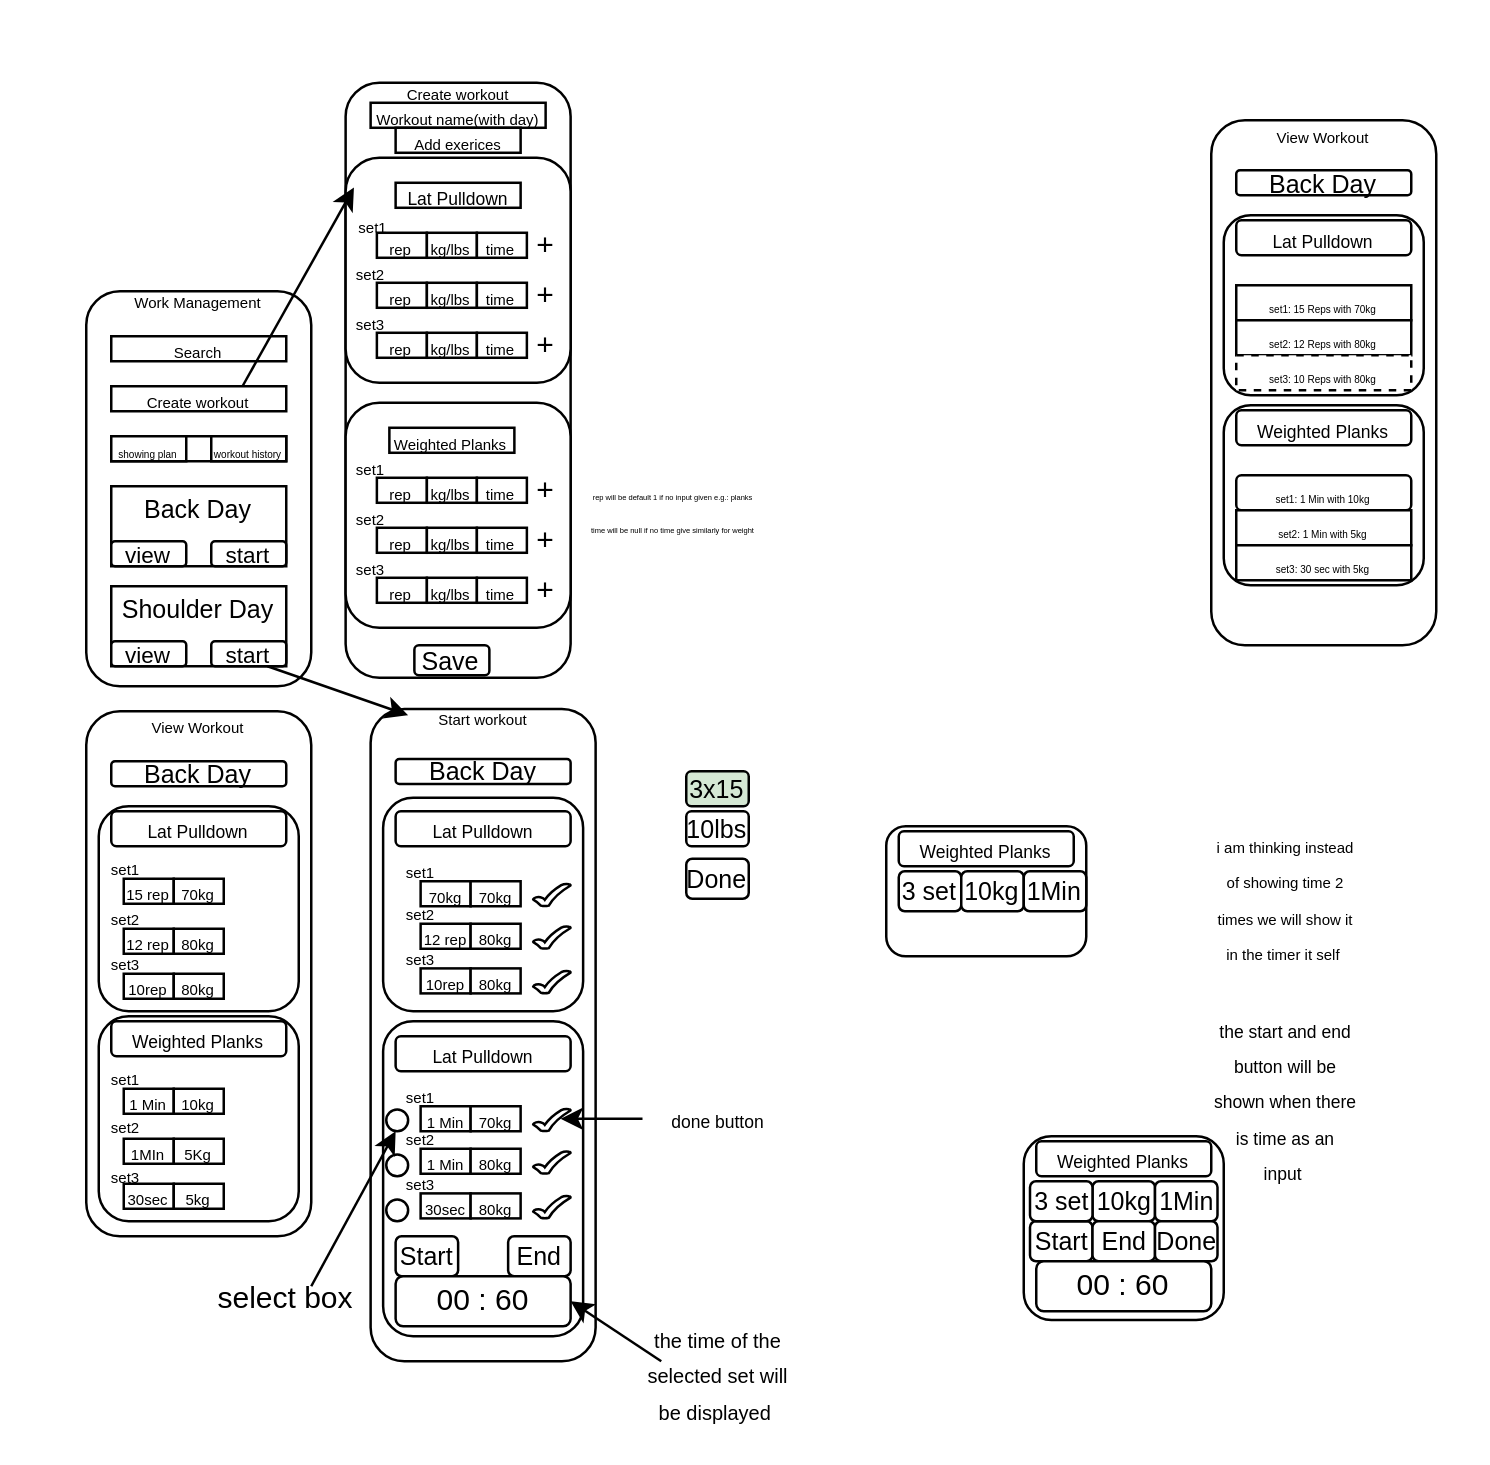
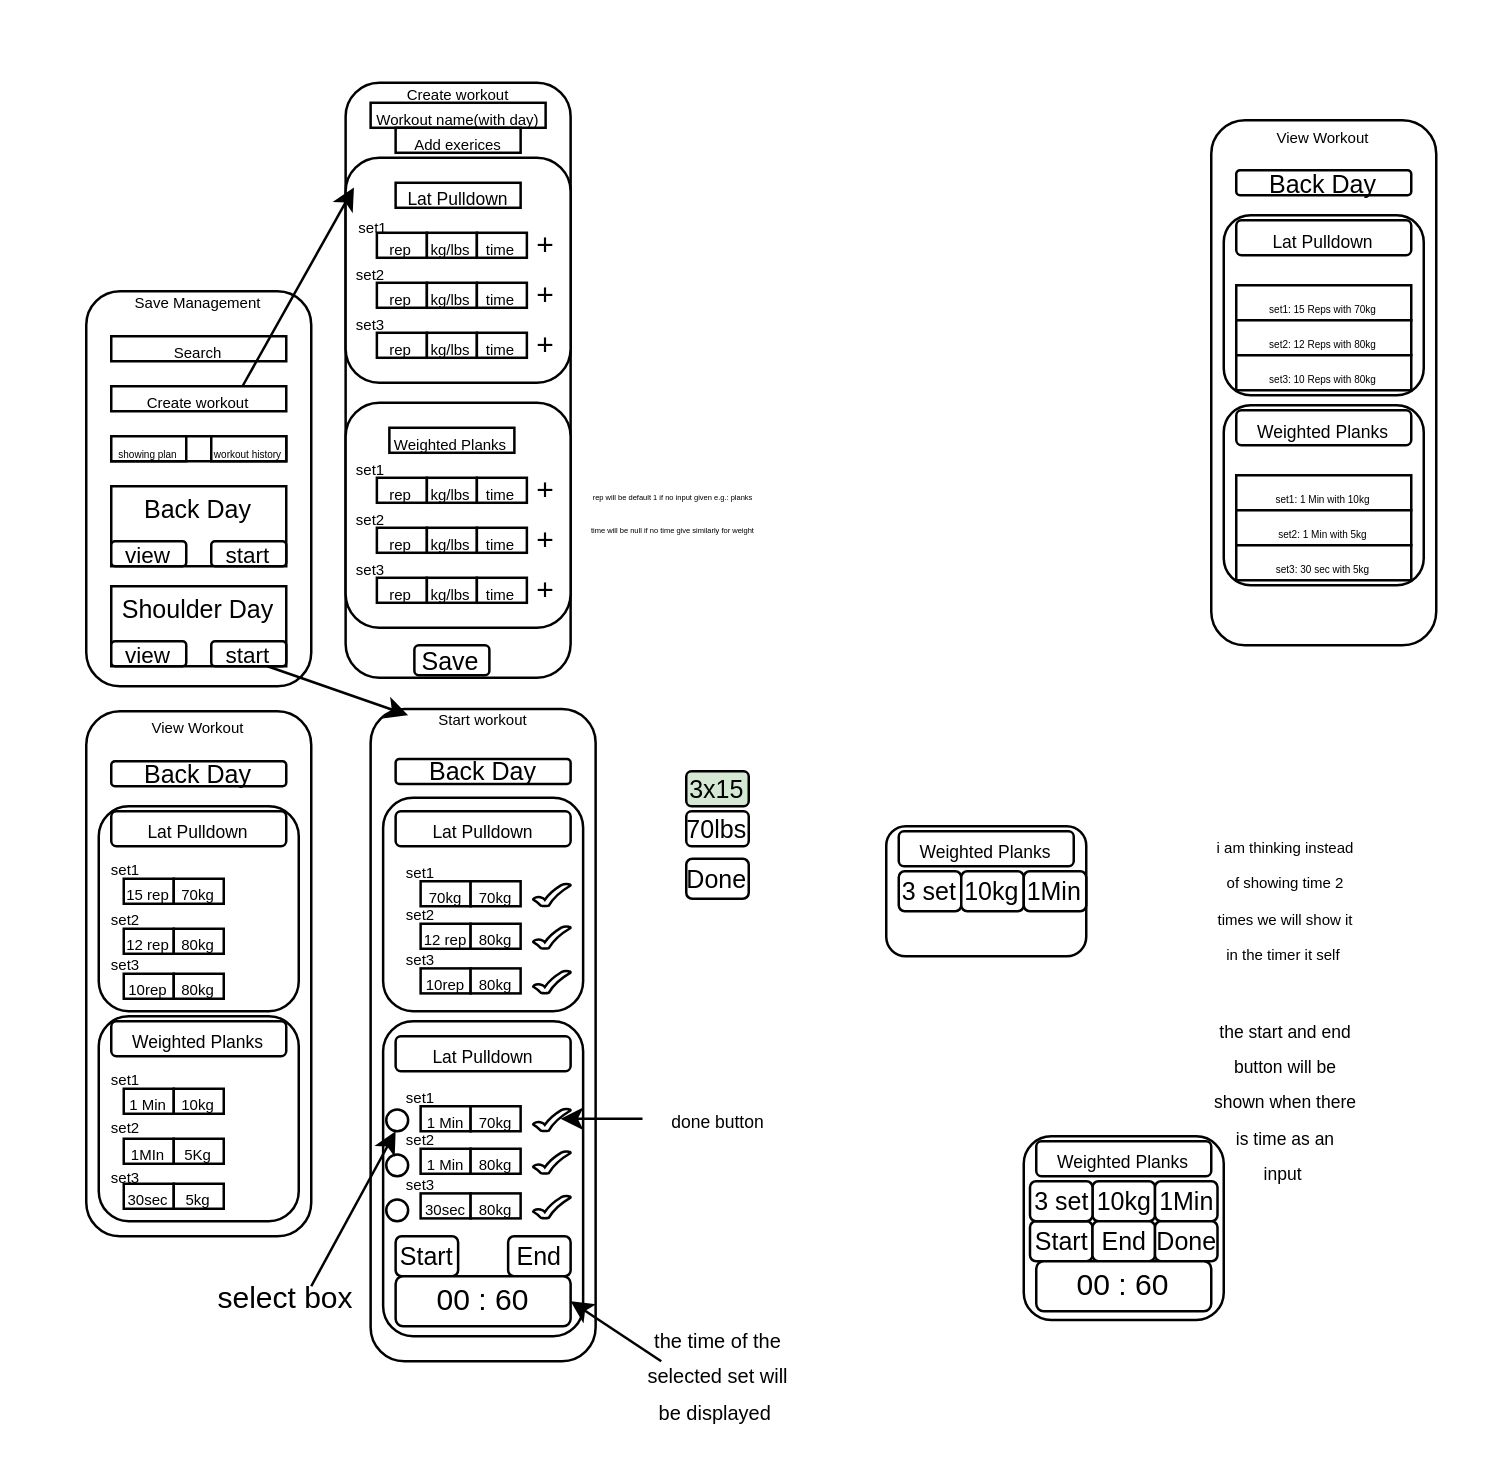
node "Work Management": label "Work Management" -> "Save Management"
node "set3: 10 Reps with 80kg": style dashed -> solid
node "set1: 1 Min with 10kg": shape rounded rectangle -> rectangle
node "10lbs": label "10lbs" -> "70lbs"
